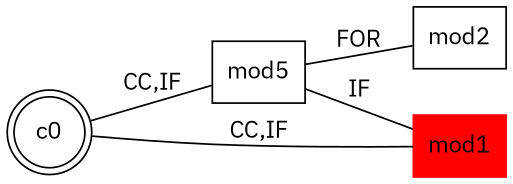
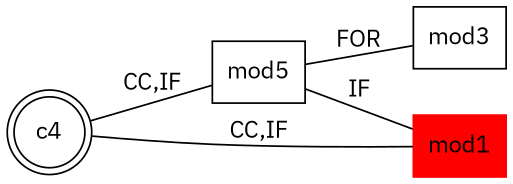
node "mod2": label "mod2" -> "mod3"
node "c0": label "c0" -> "c4"
